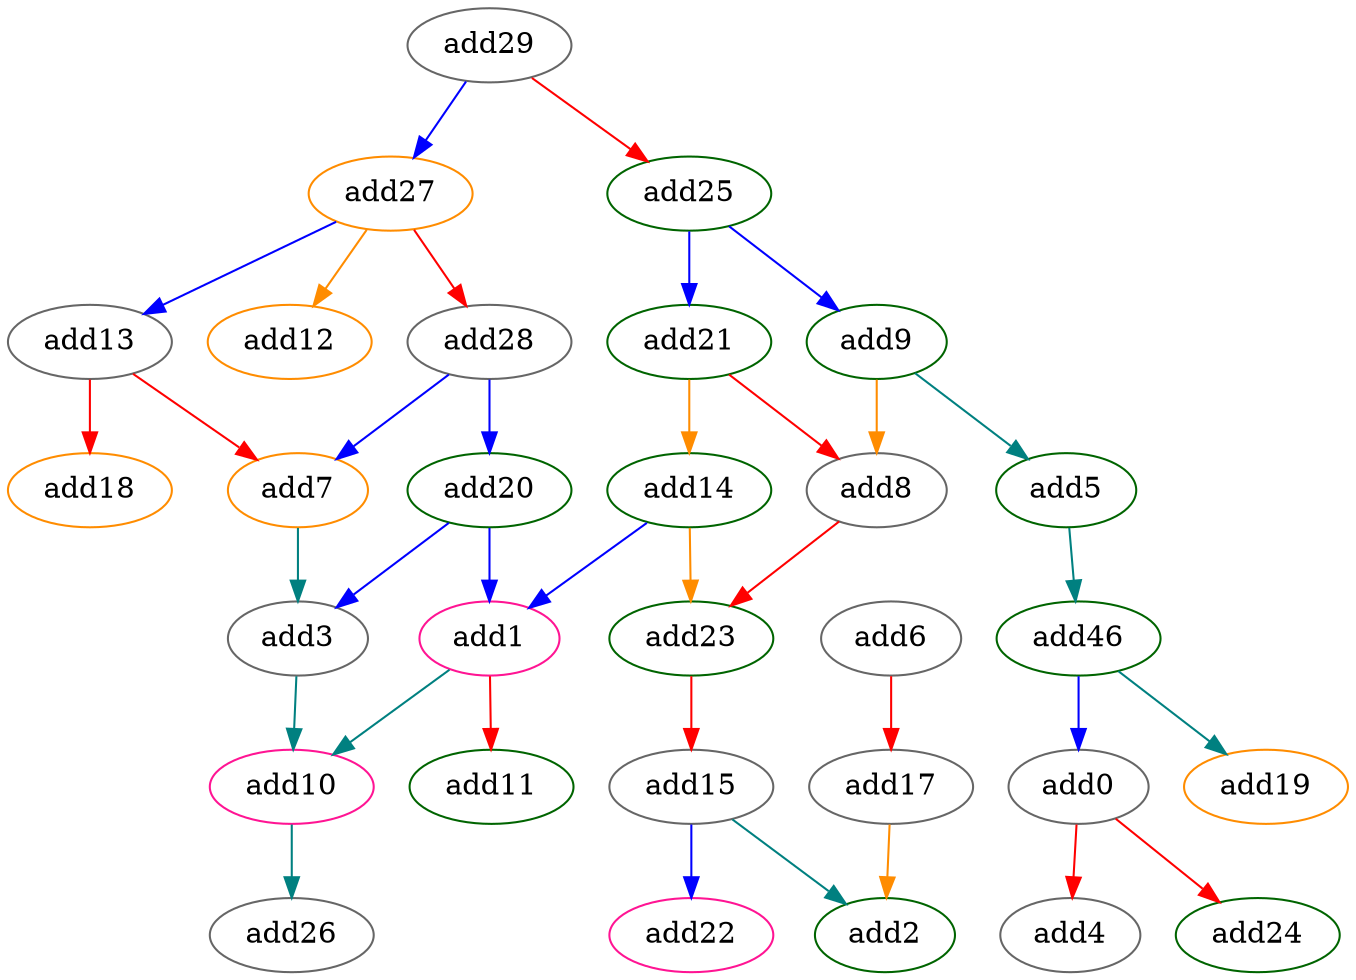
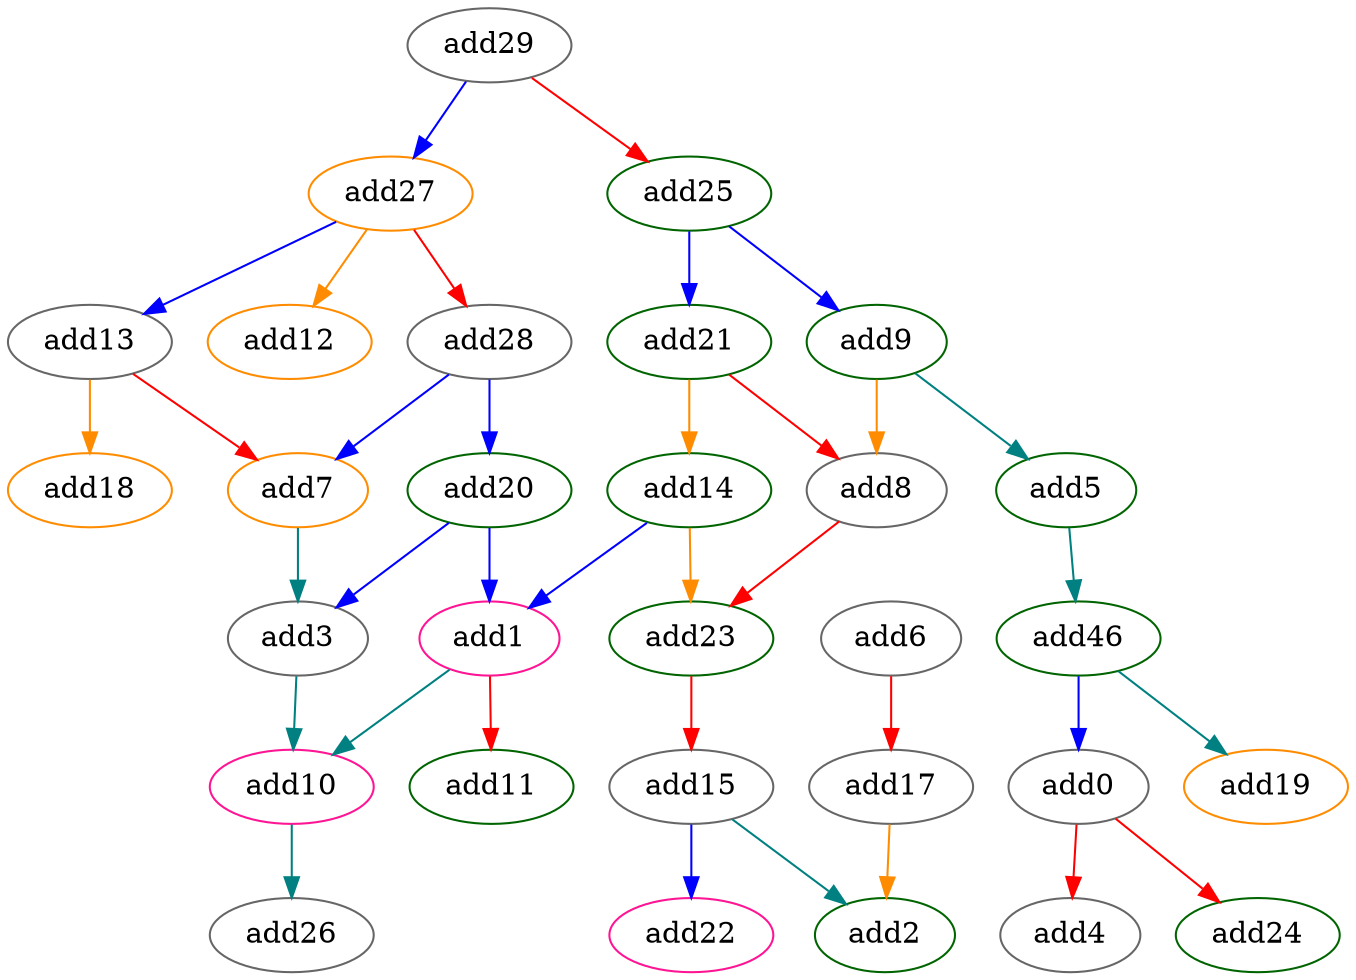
edge "add13" -> "add18": color red -> darkorange
